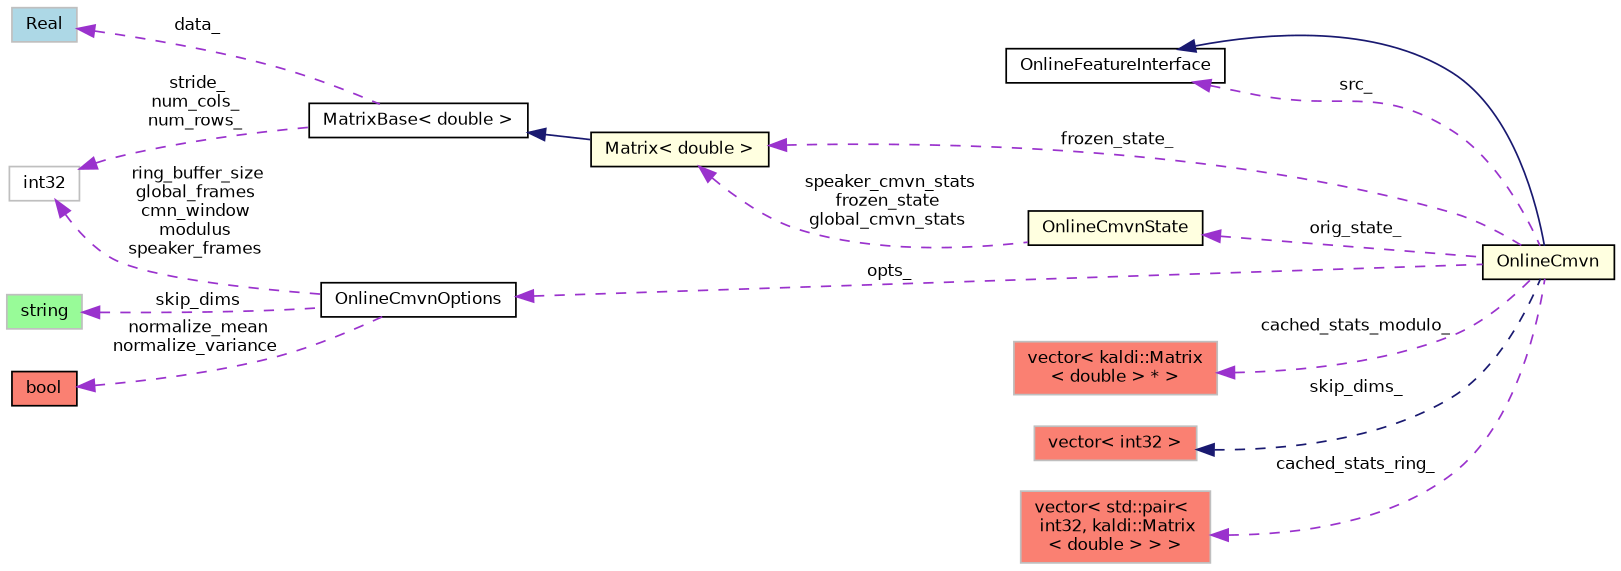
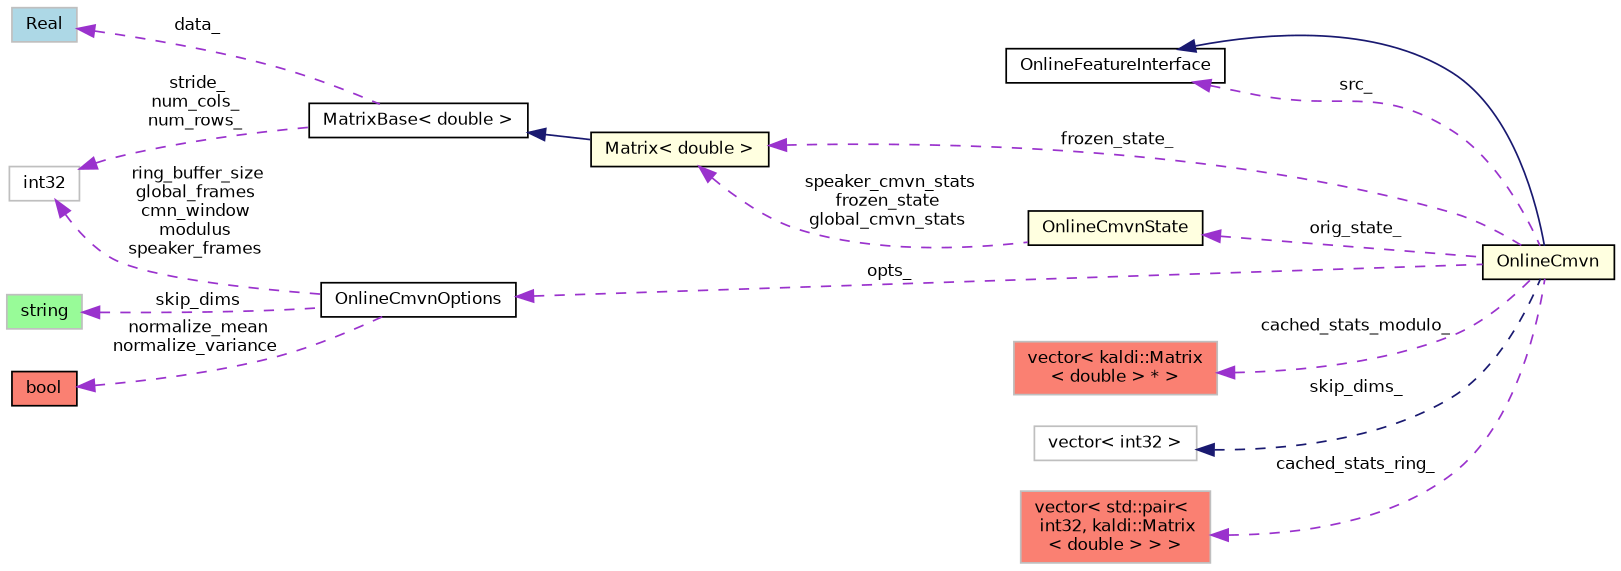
node "vector< int32 >": fillcolor salmon -> white
